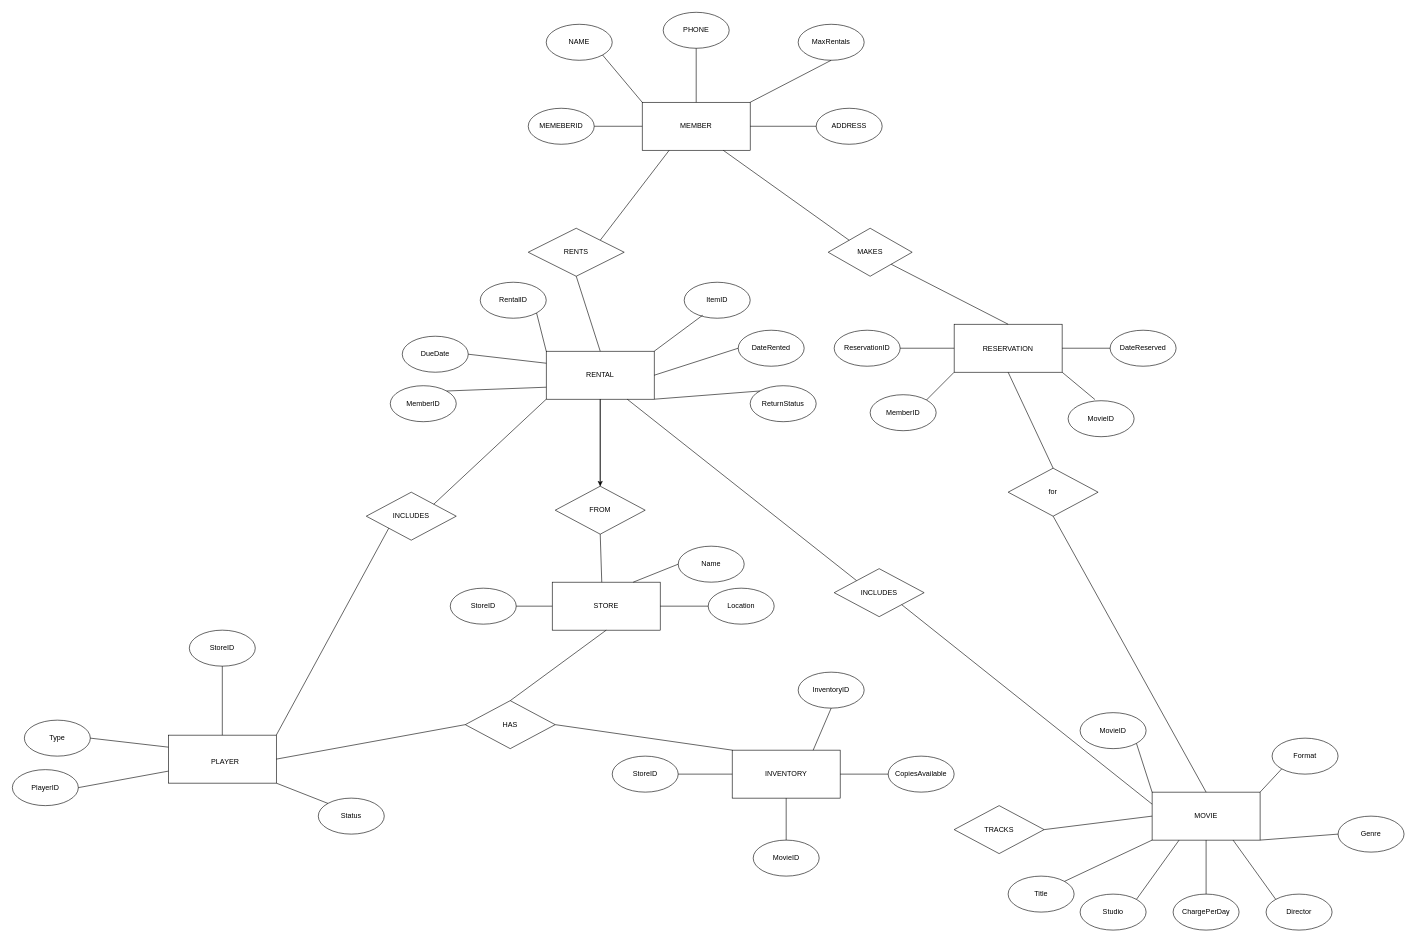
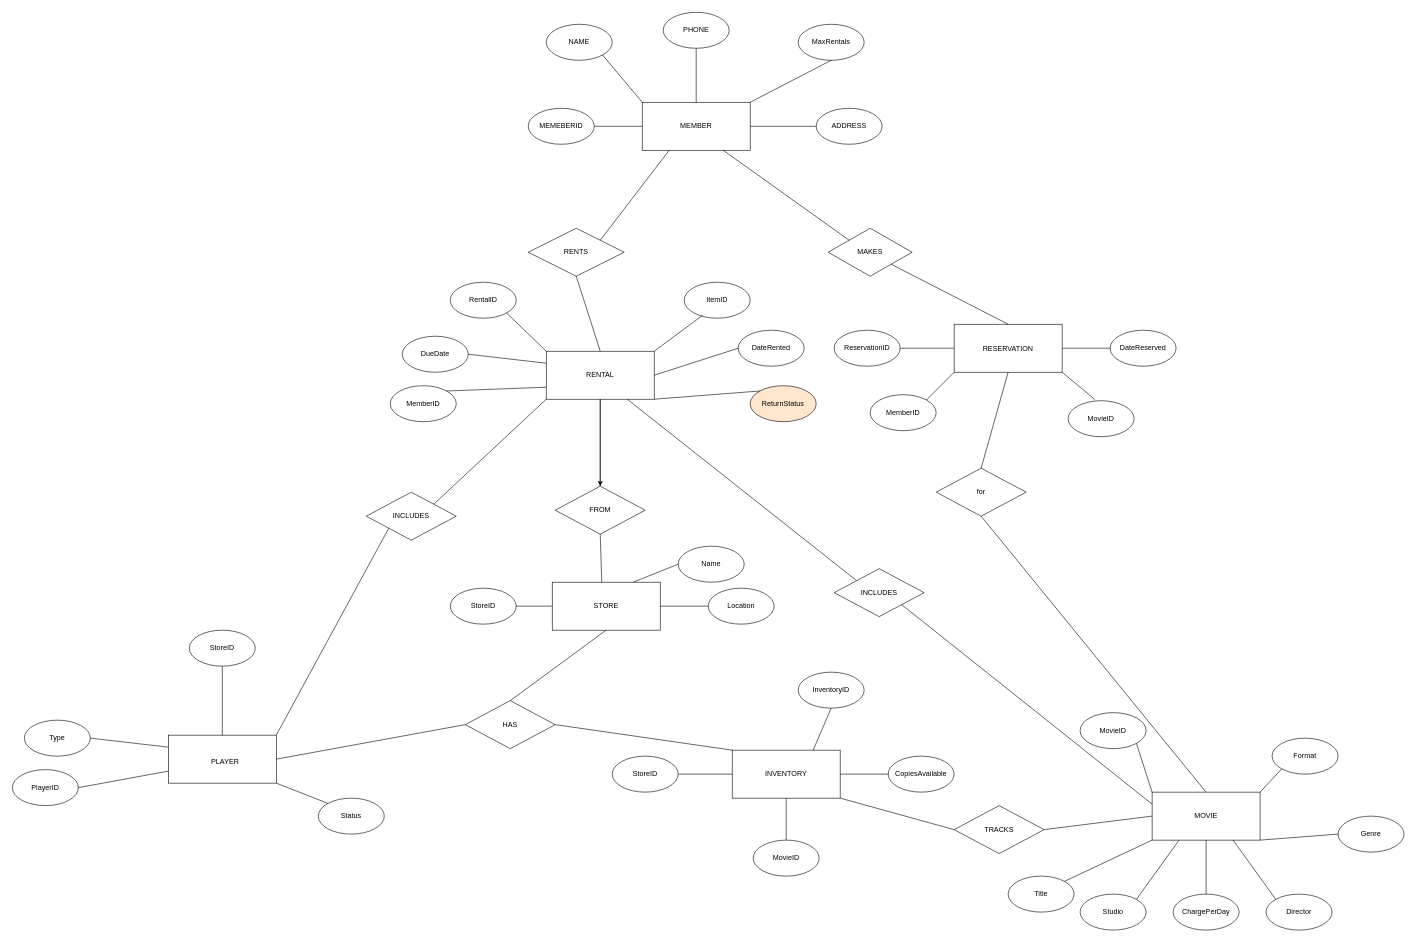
node "RentalID": moved (513, 300) -> (483, 300)
node "ReturnStatus": fillcolor #ffffff -> #ffe6cc
node "for": moved (1053, 492) -> (981, 492)
edge "INVENTORY" -- "TRACKS": added
